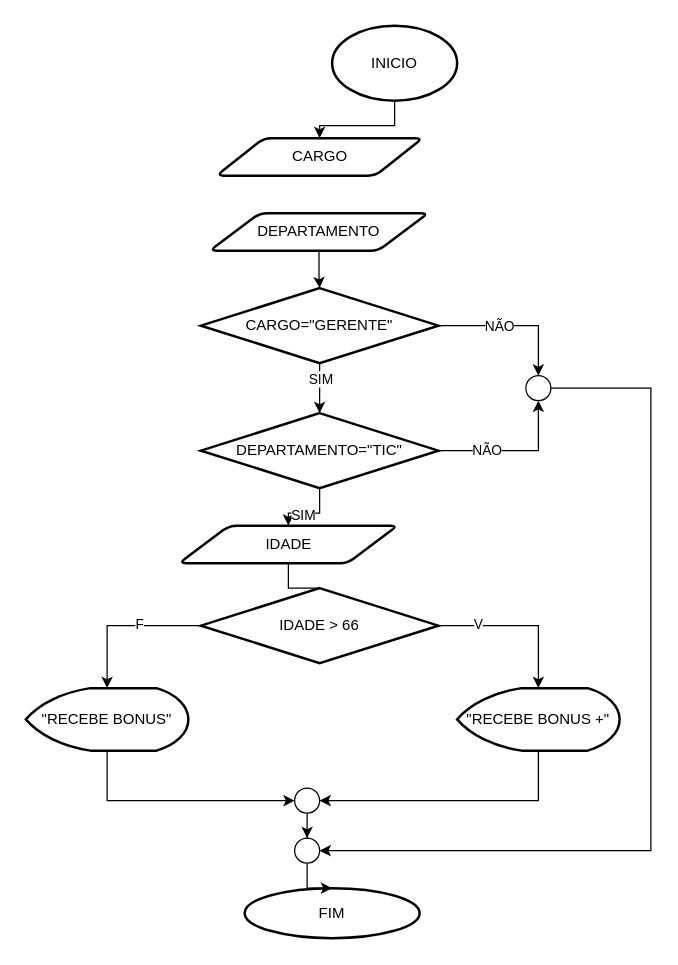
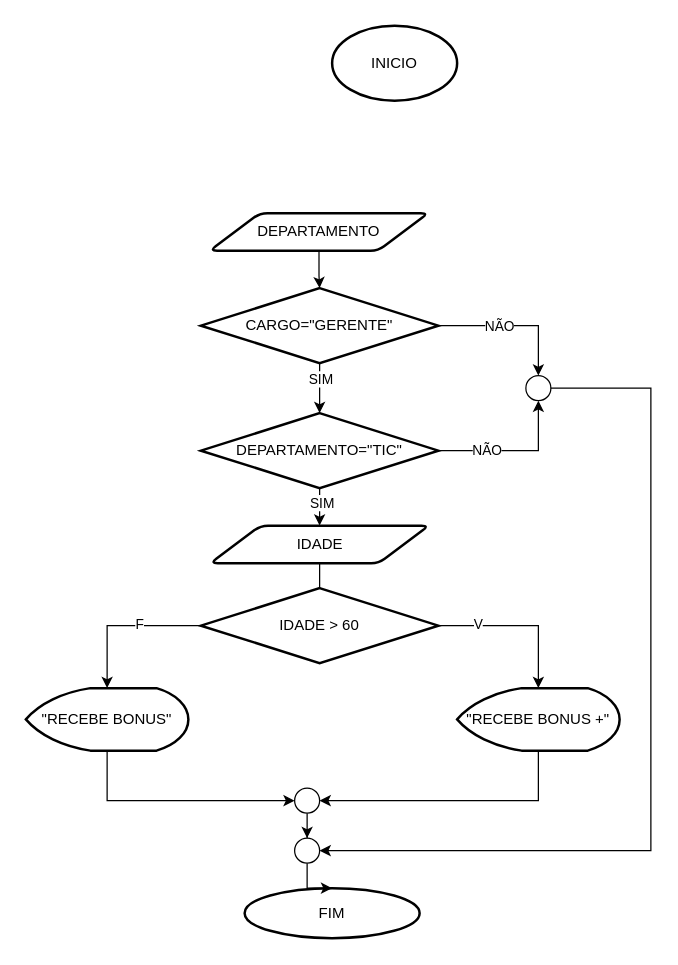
edge "INICIO" -> "CARGO": removed
node "CARGO": removed
node "IDADE": moved (288, 544) -> (319, 544)
node "IDADE > 66": label "IDADE > 66" -> "IDADE > 60"
